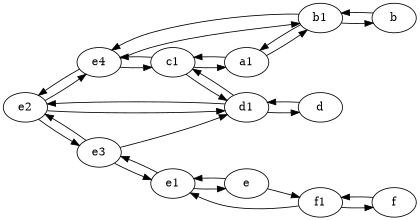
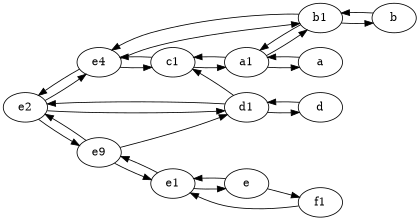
node "a": added
edge "c1" -> "d1": removed
node "e3": label "e3" -> "e9"
node "f": removed
